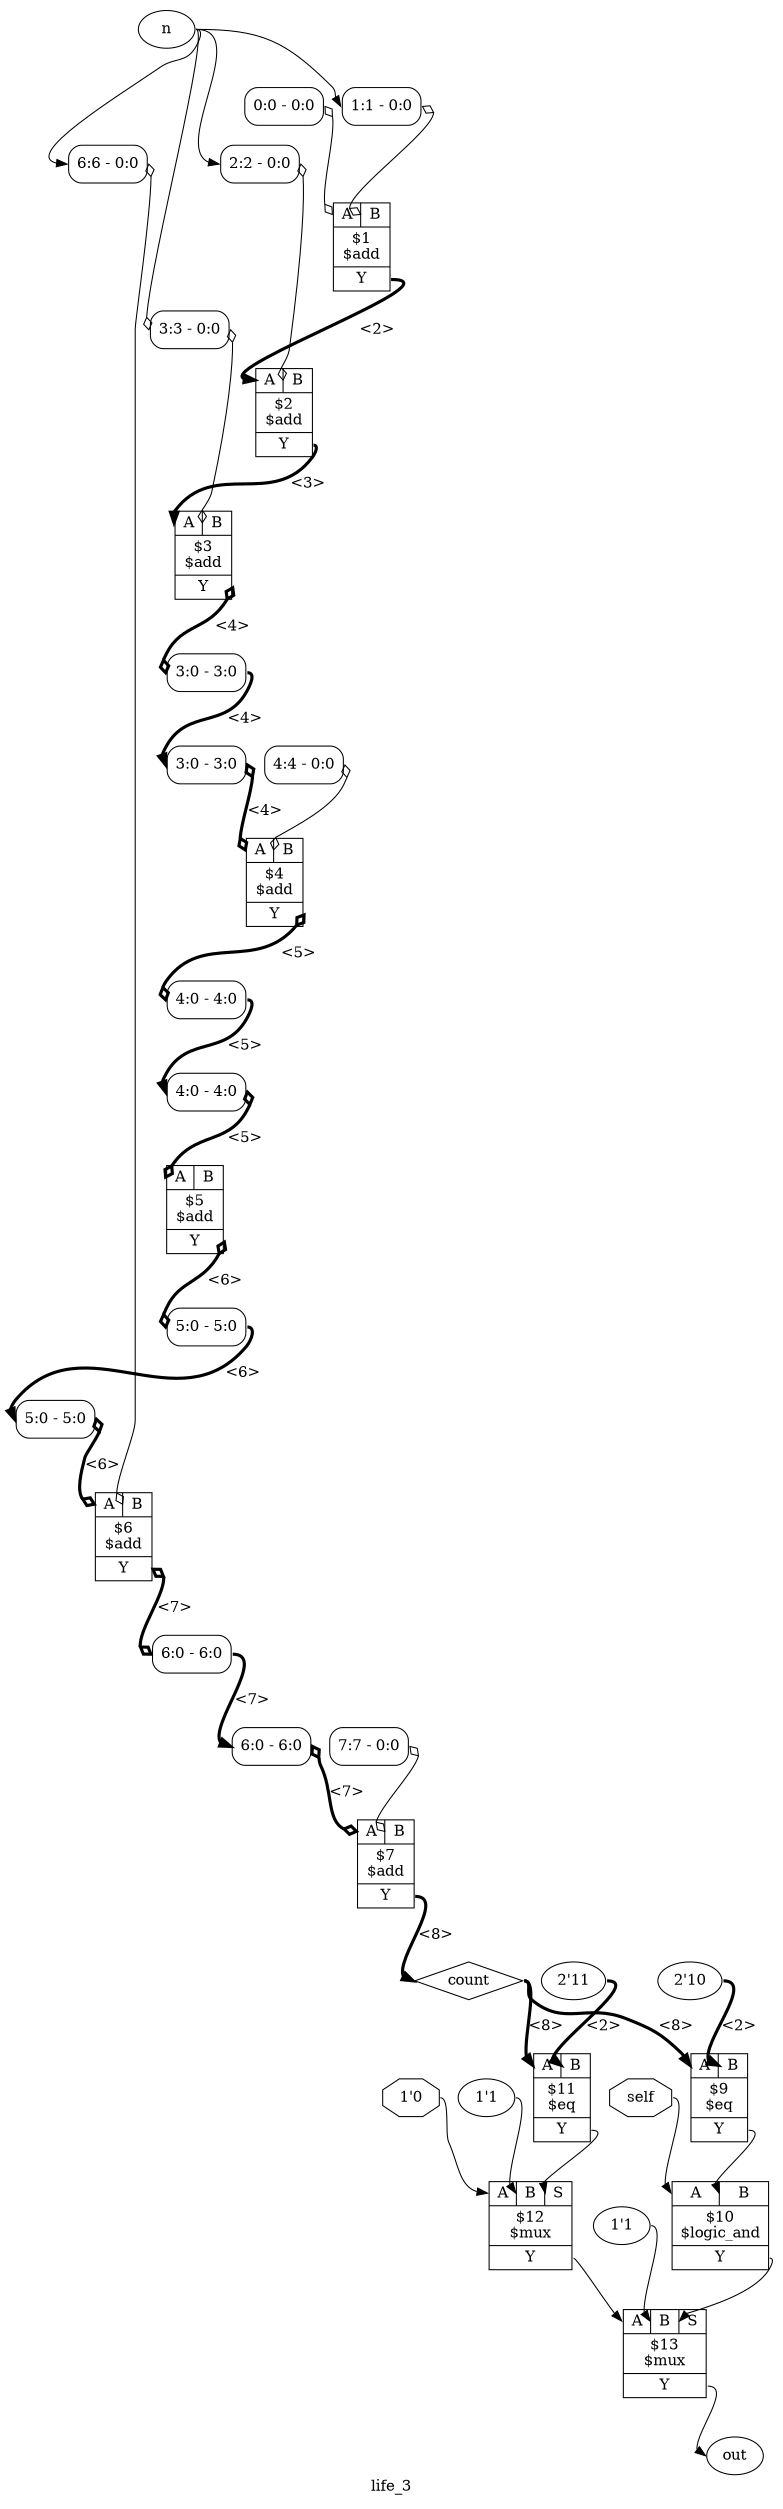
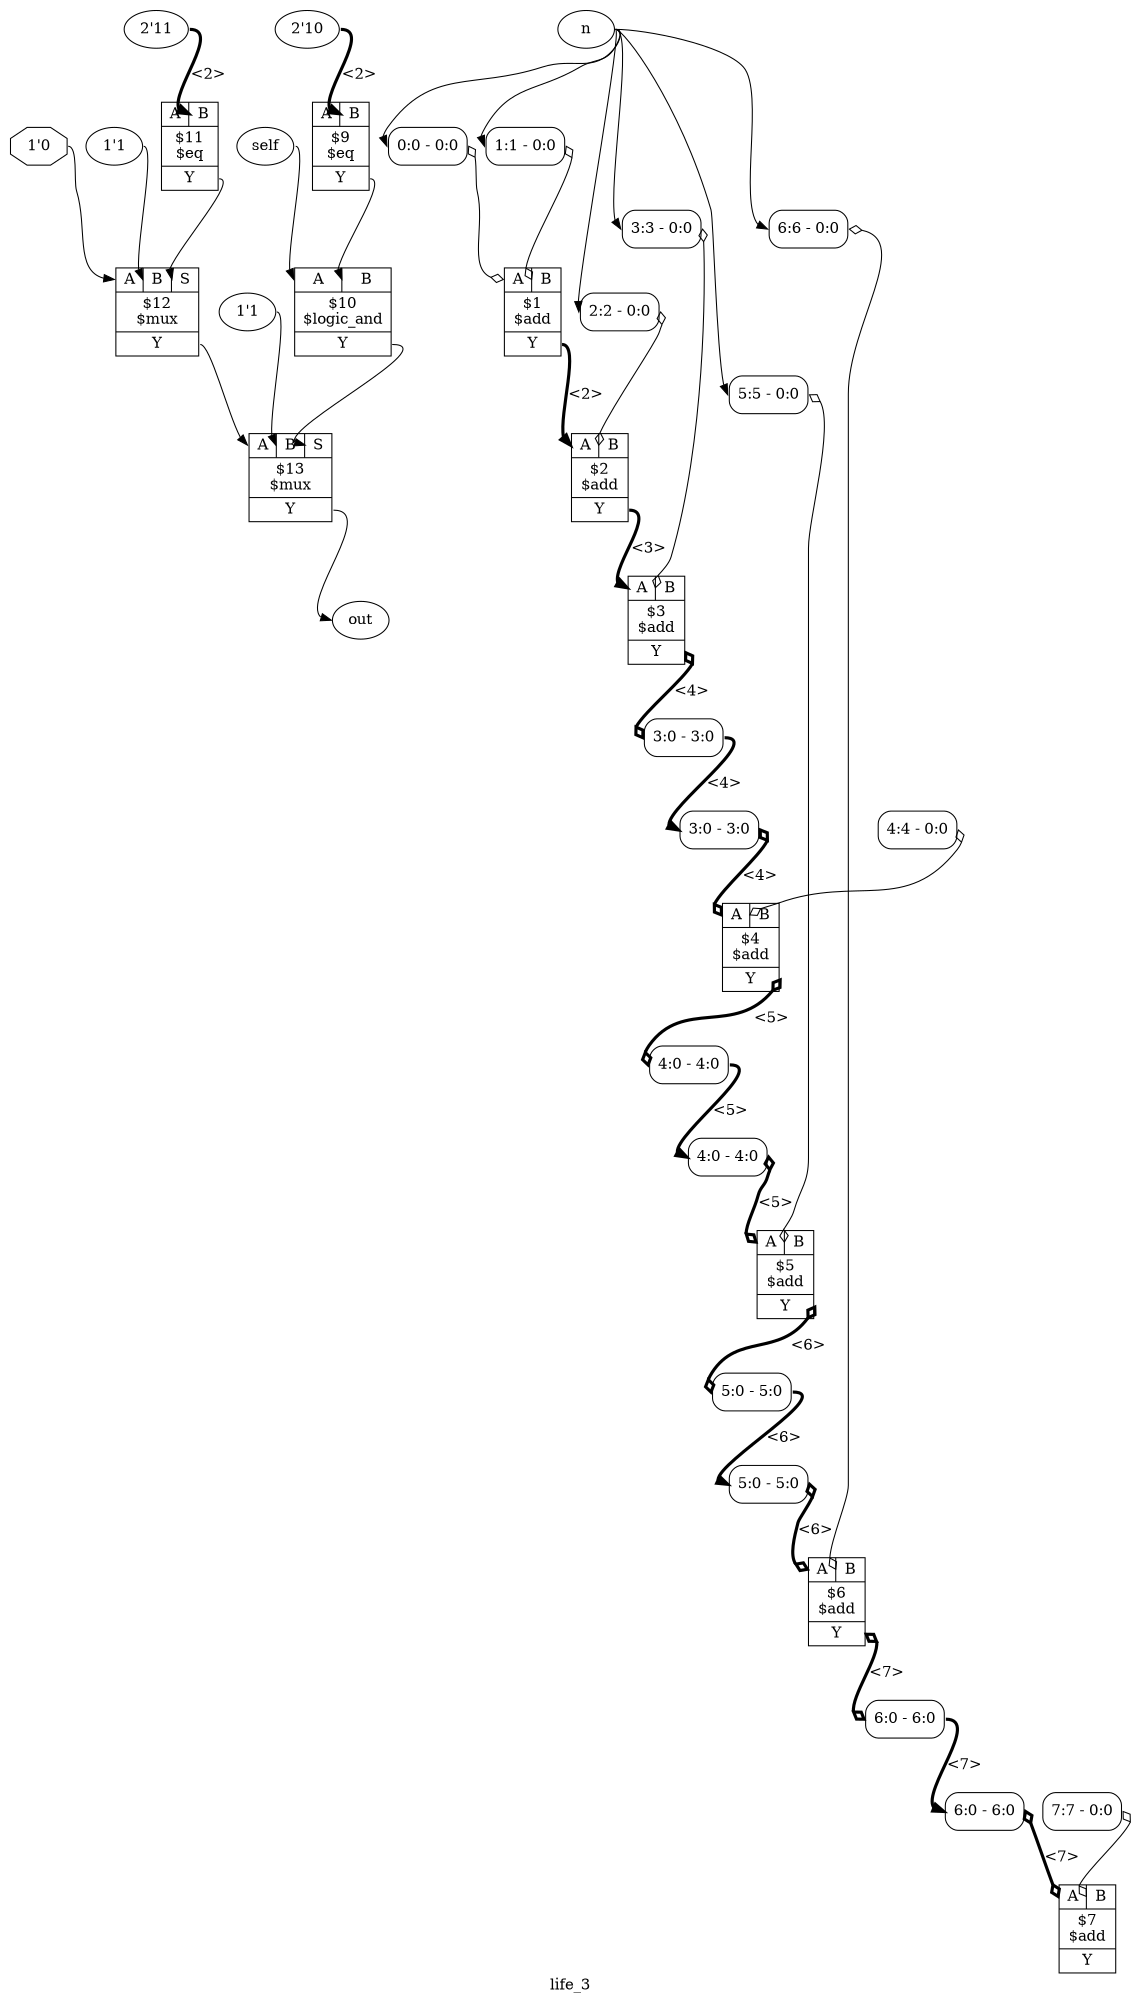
edge "n" -> "0:0 - 0:0": added
edge "n" -> "3:3 - 0:0": arrowhead odiamond -> normal
node "5:5 - 0:0": added
node "count": removed
node "self": shape octagon -> ellipse
